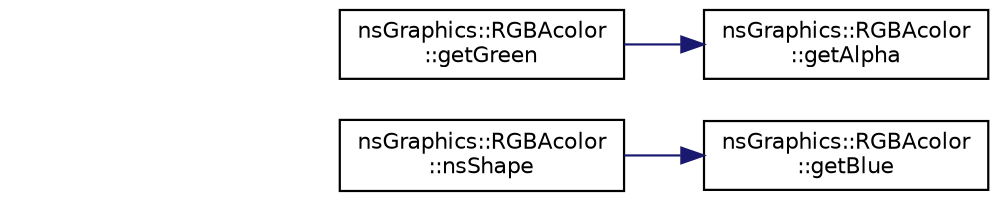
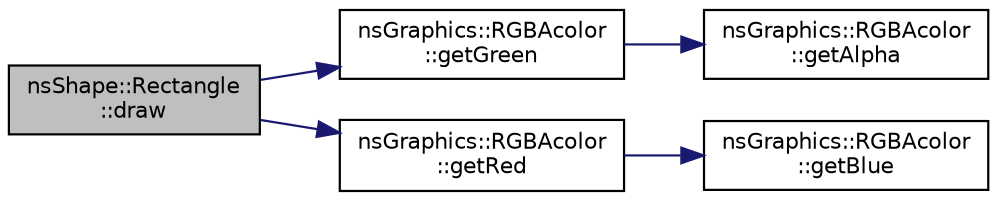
node "nsShape::Rectangle ::draw": added
node "nsGraphics::RGBAcolor ::nsShape": label "nsGraphics::RGBAcolor ::nsShape" -> "nsGraphics::RGBAcolor ::getRed"
